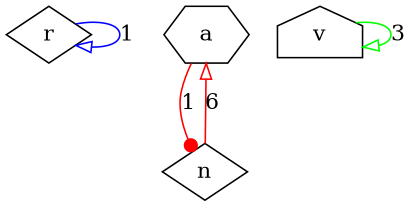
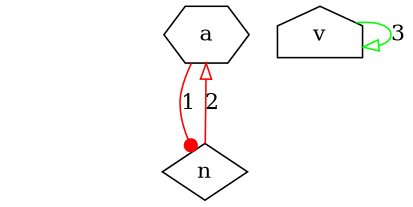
node "r": removed
edge "n" -> "a": label "6" -> "2"
